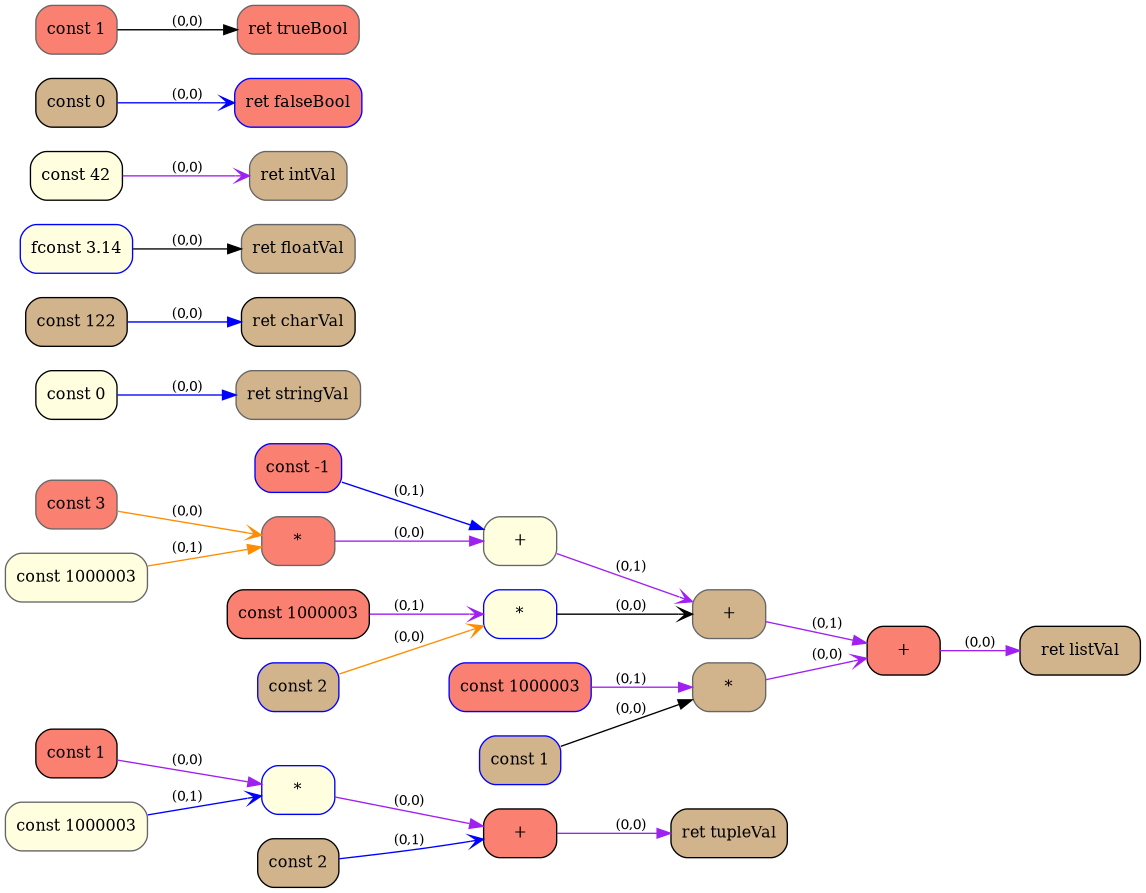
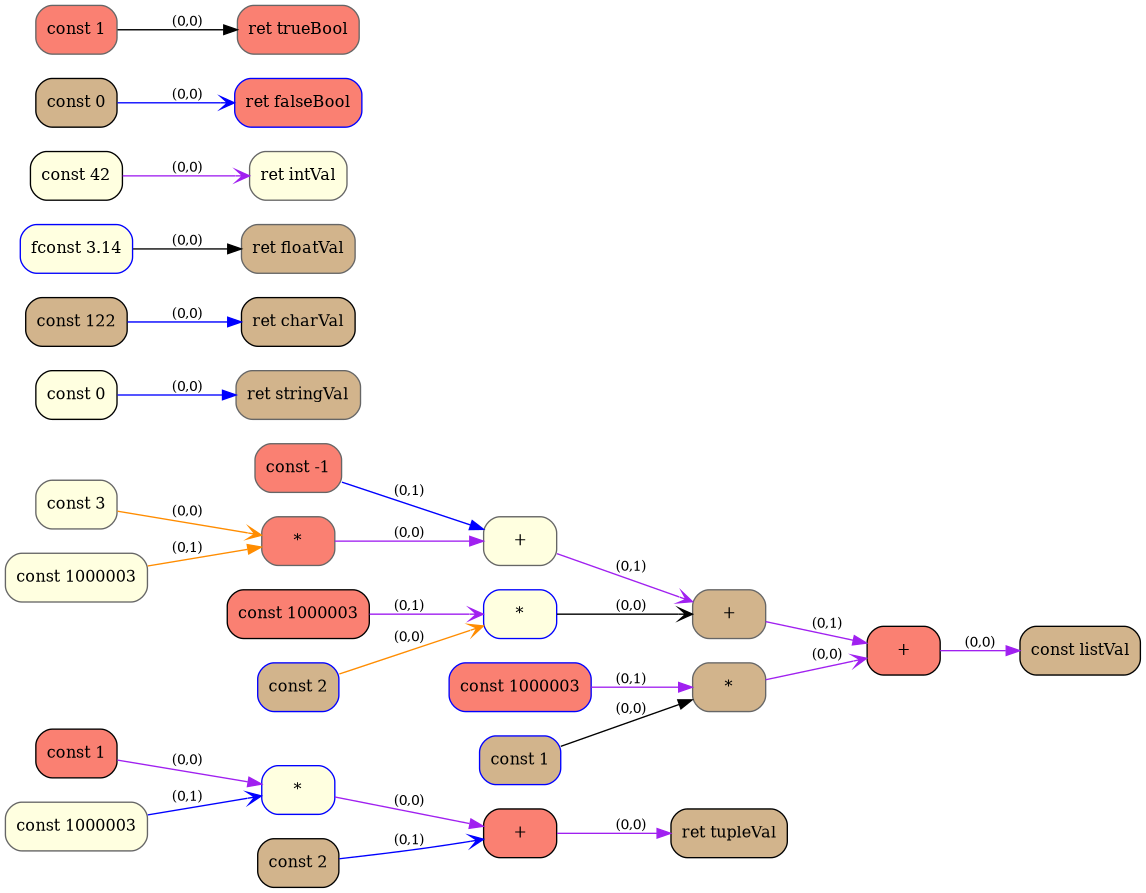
node "ret intVal": fillcolor tan -> lightyellow
node "const -1": color blue -> gray40
node "const 3": fillcolor salmon -> lightyellow
node "ret listVal": label "ret listVal" -> "const listVal"
